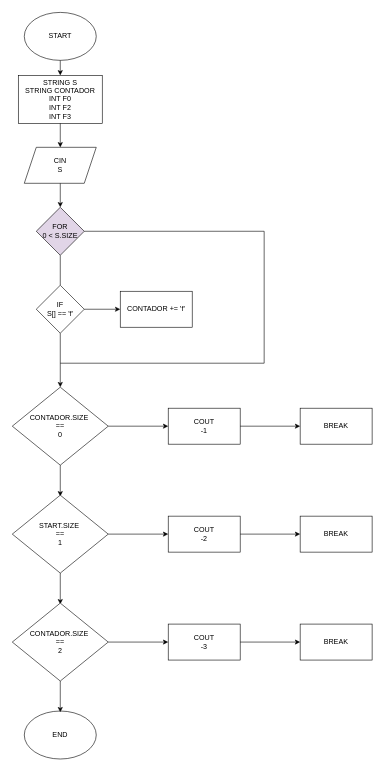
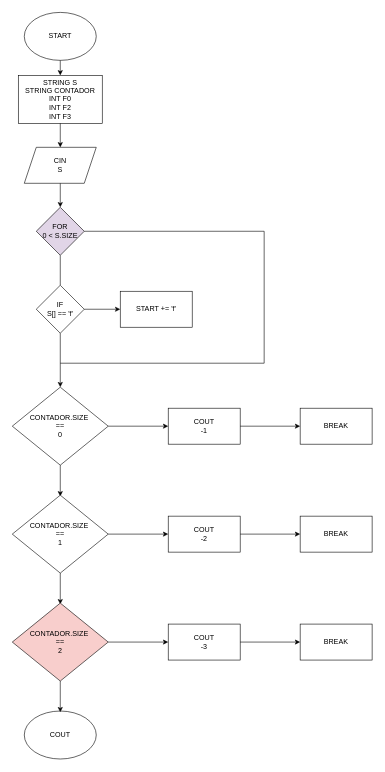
node "CONTADOR += 'f'": label "CONTADOR += 'f'" -> "START += 'f'"
node "START.SIZE == 1": label "START.SIZE == 1" -> "CONTADOR.SIZE == 1"
node "CONTADOR.SIZE == 2": fillcolor #ffffff -> #f8cecc
node "END": label "END" -> "COUT"
